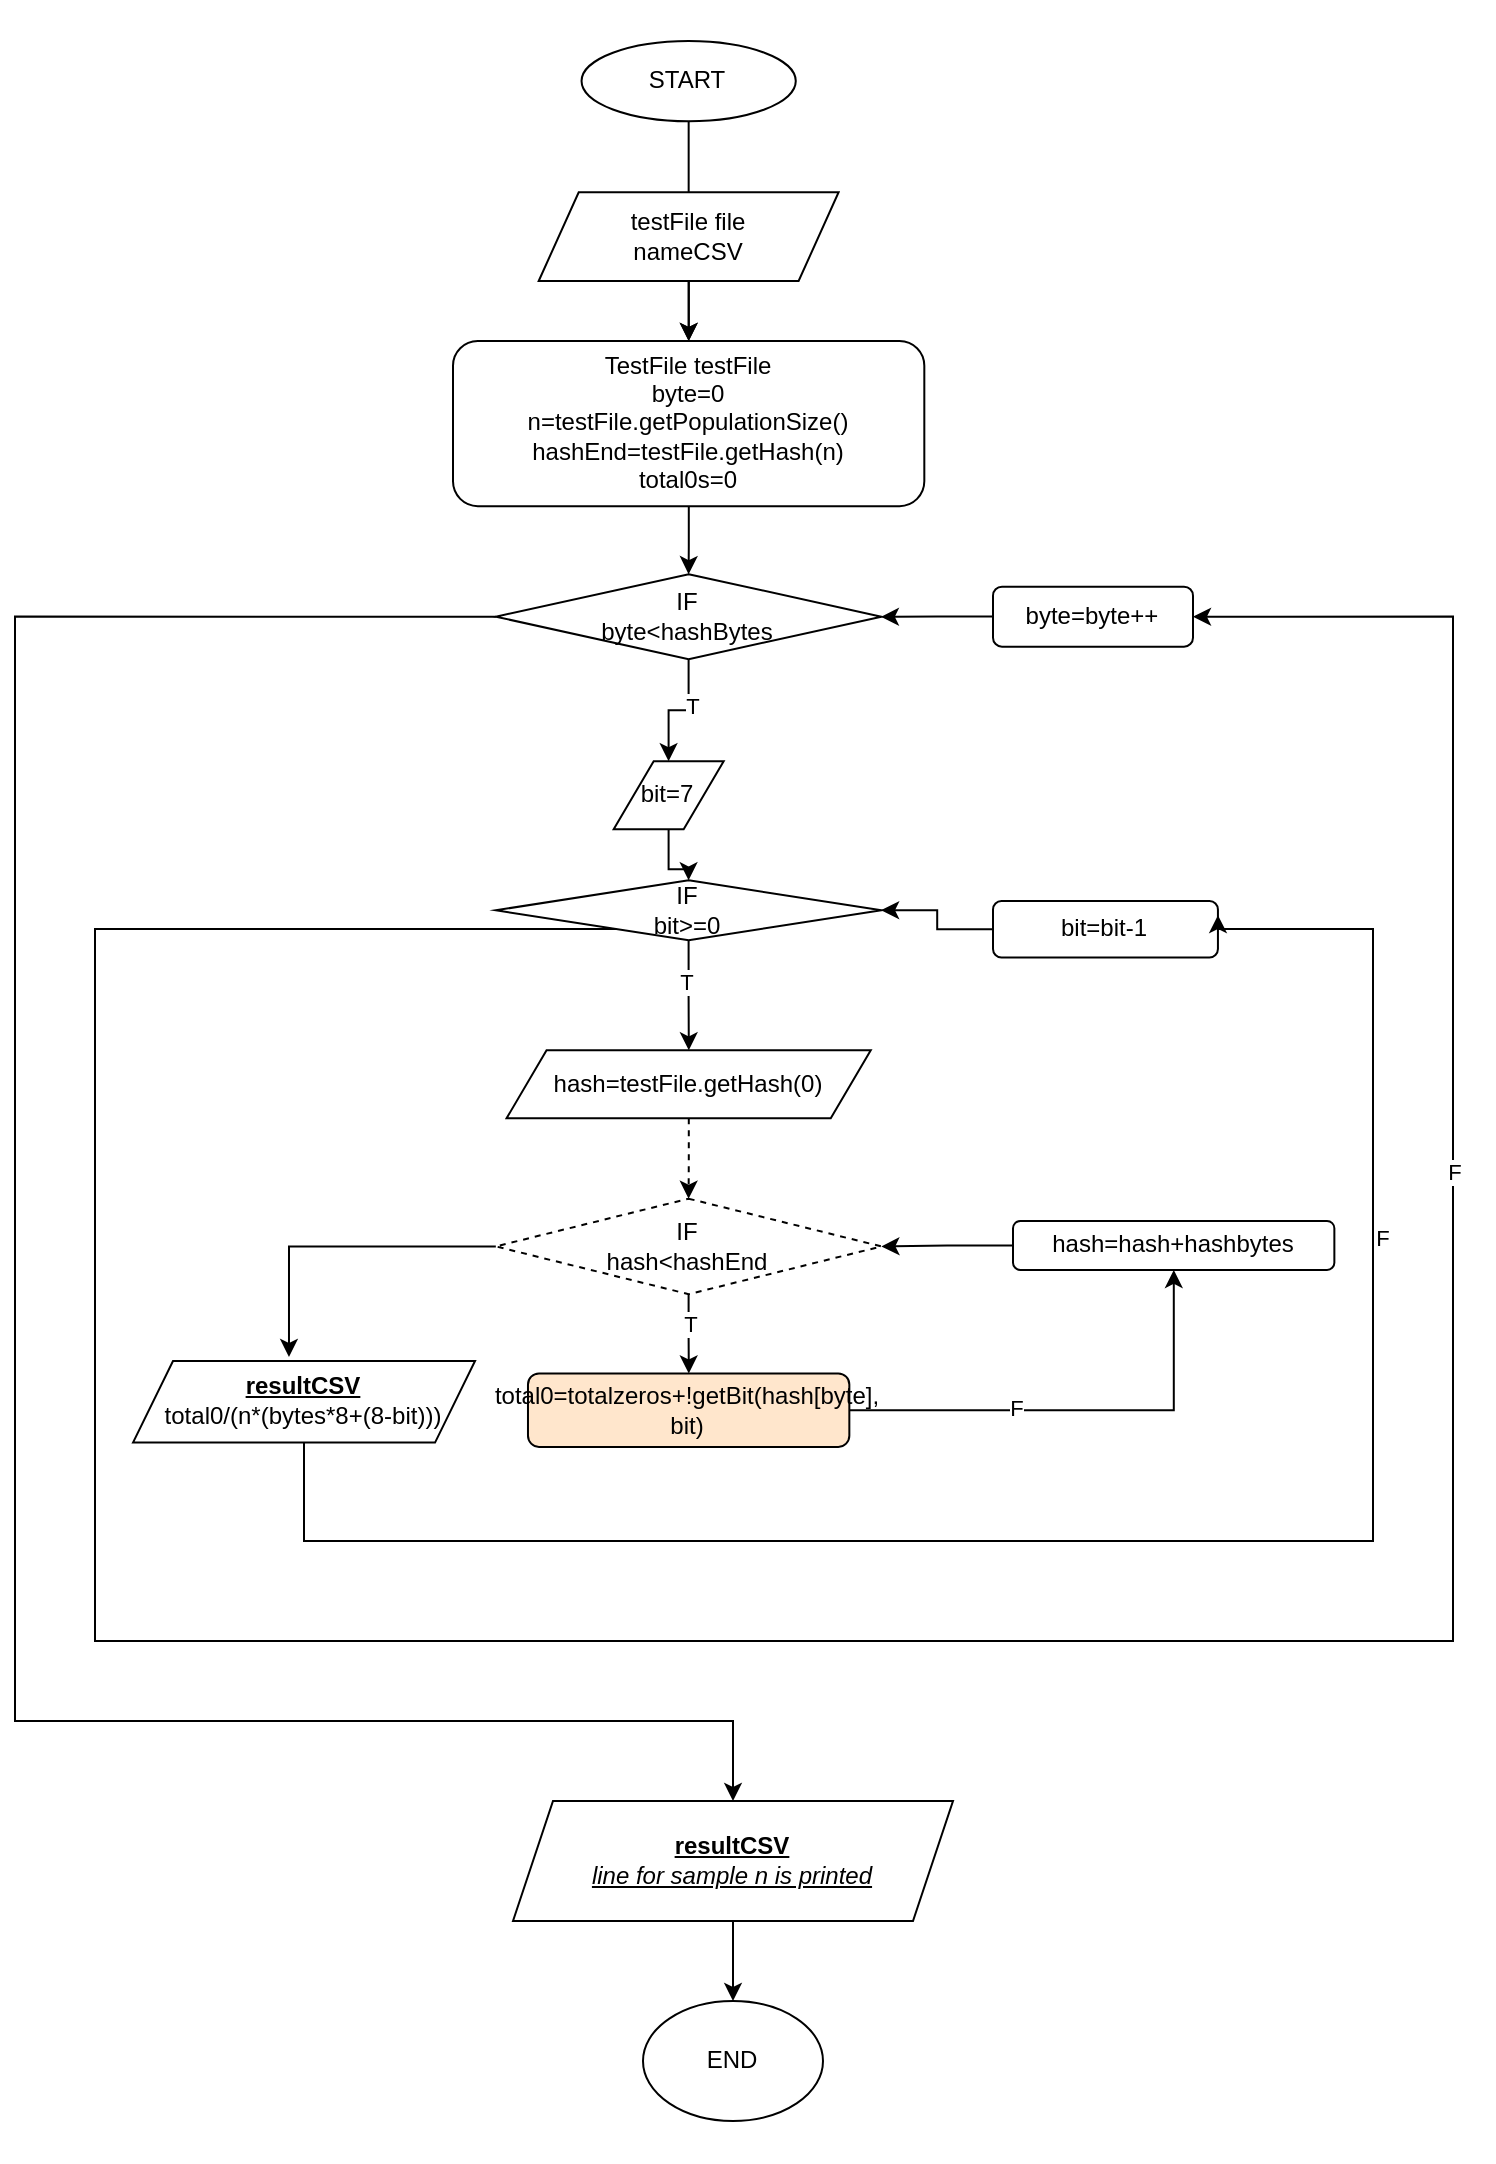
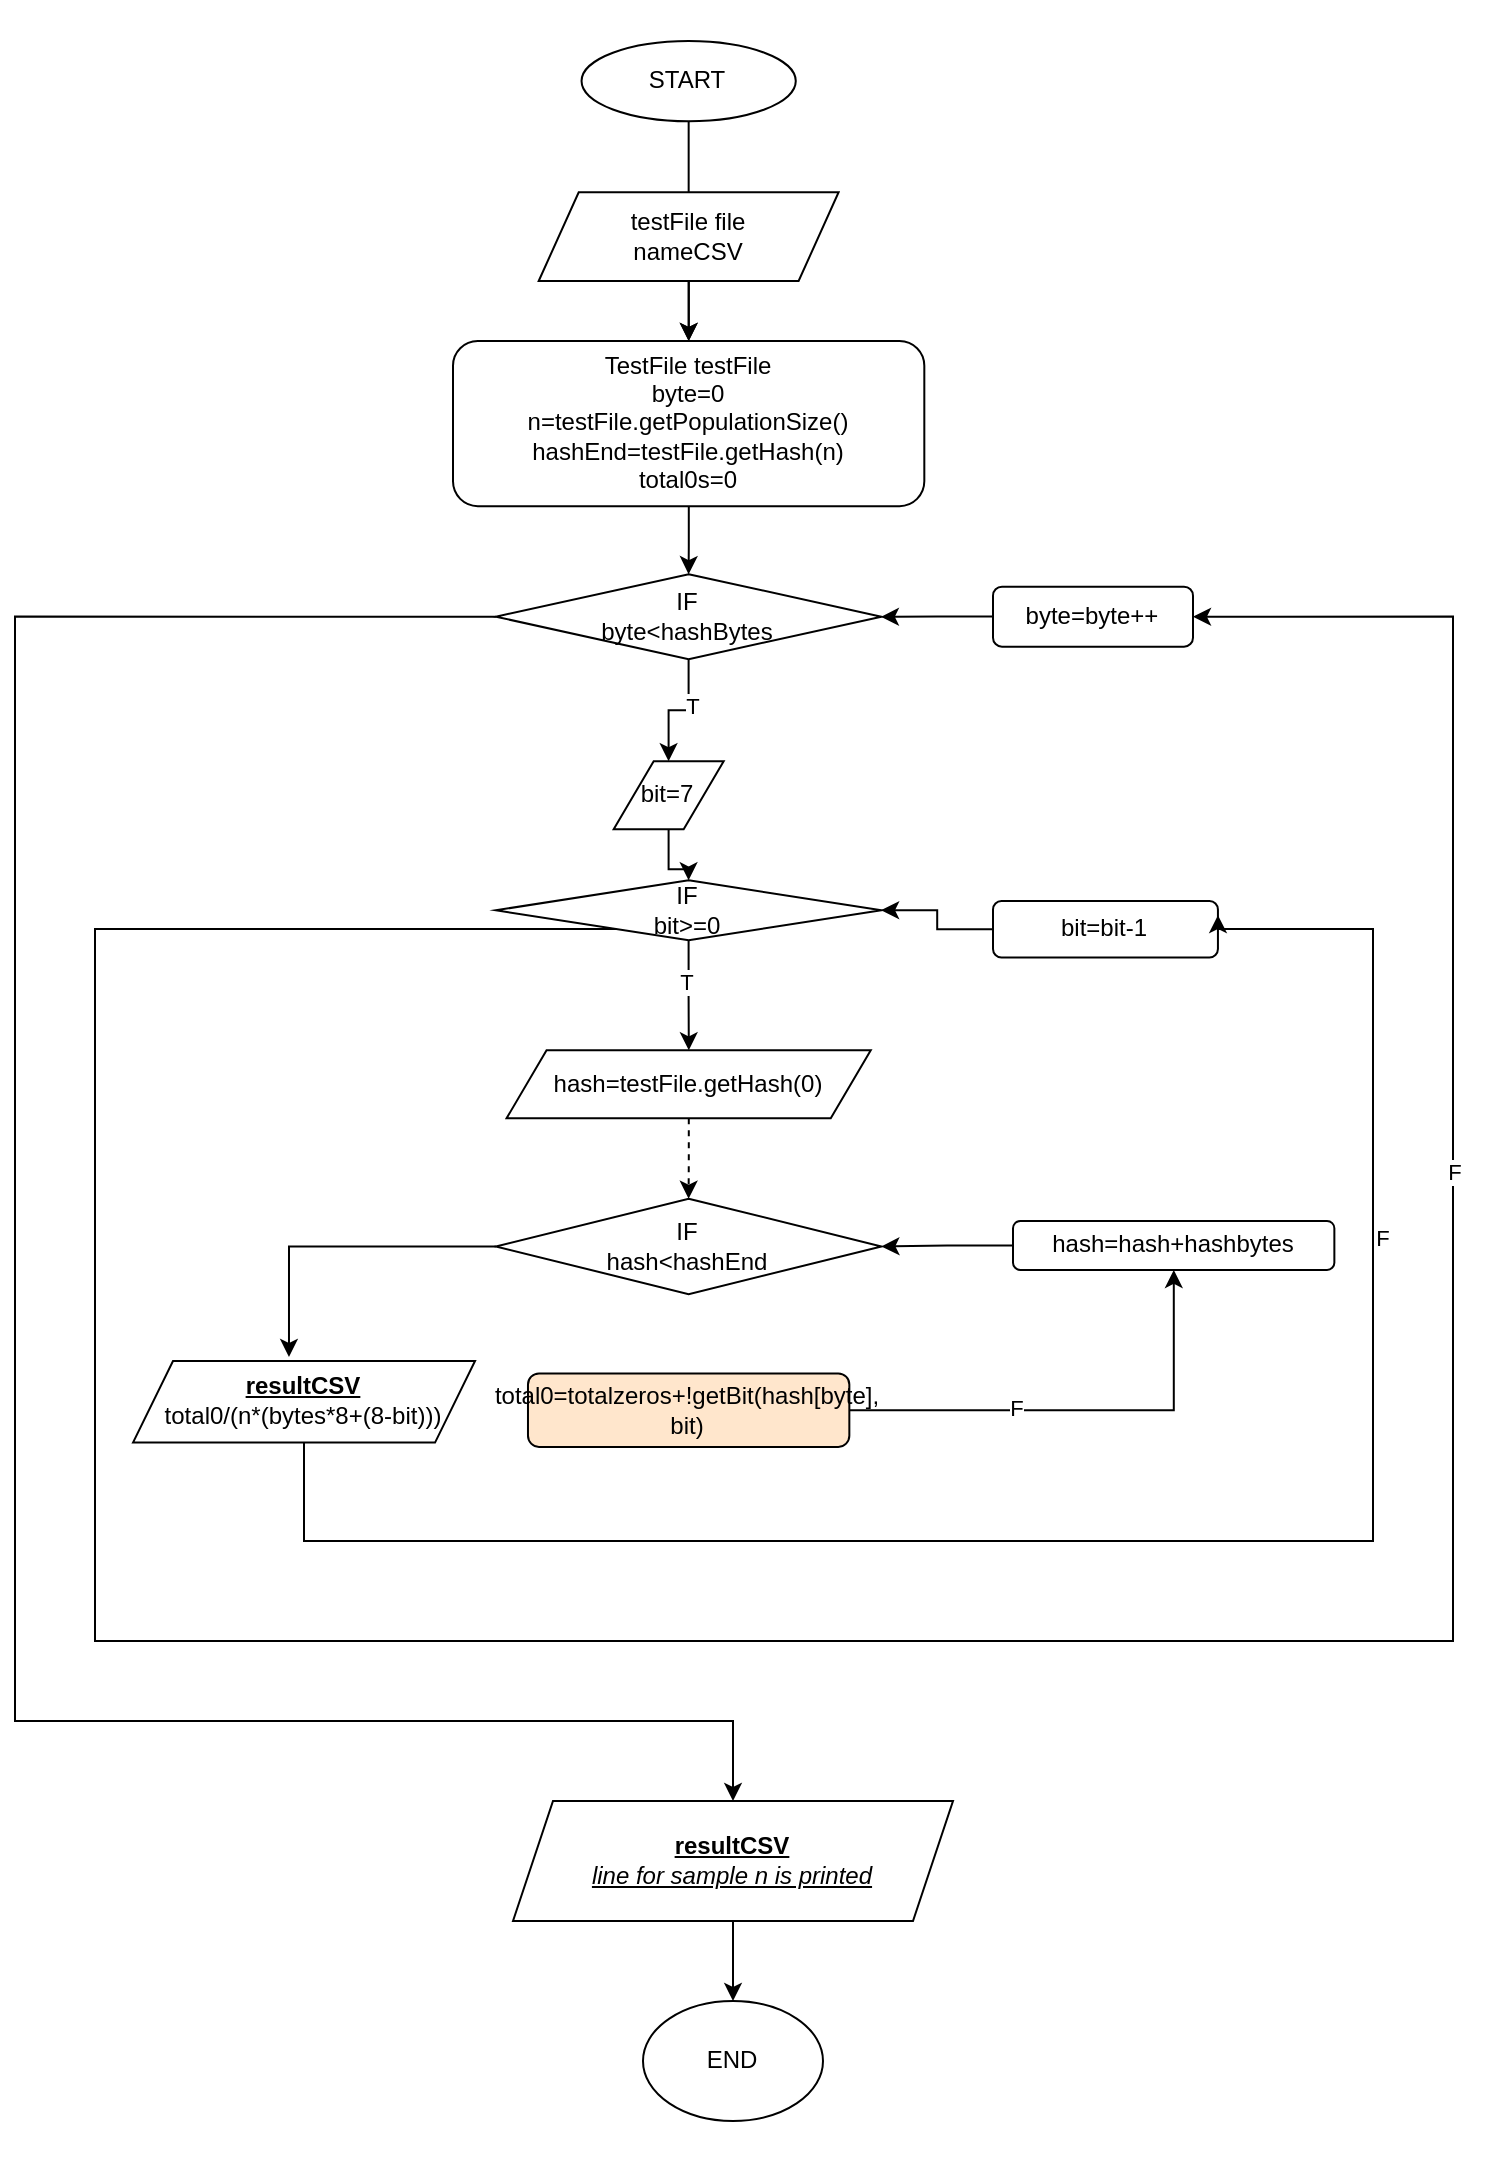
node "IF hash<hashEnd": style dashed -> solid
edge "IF hash<hashEnd" -> "total0=totalzeros+!getBit(hash[byte], bit)": removed, label "T"
